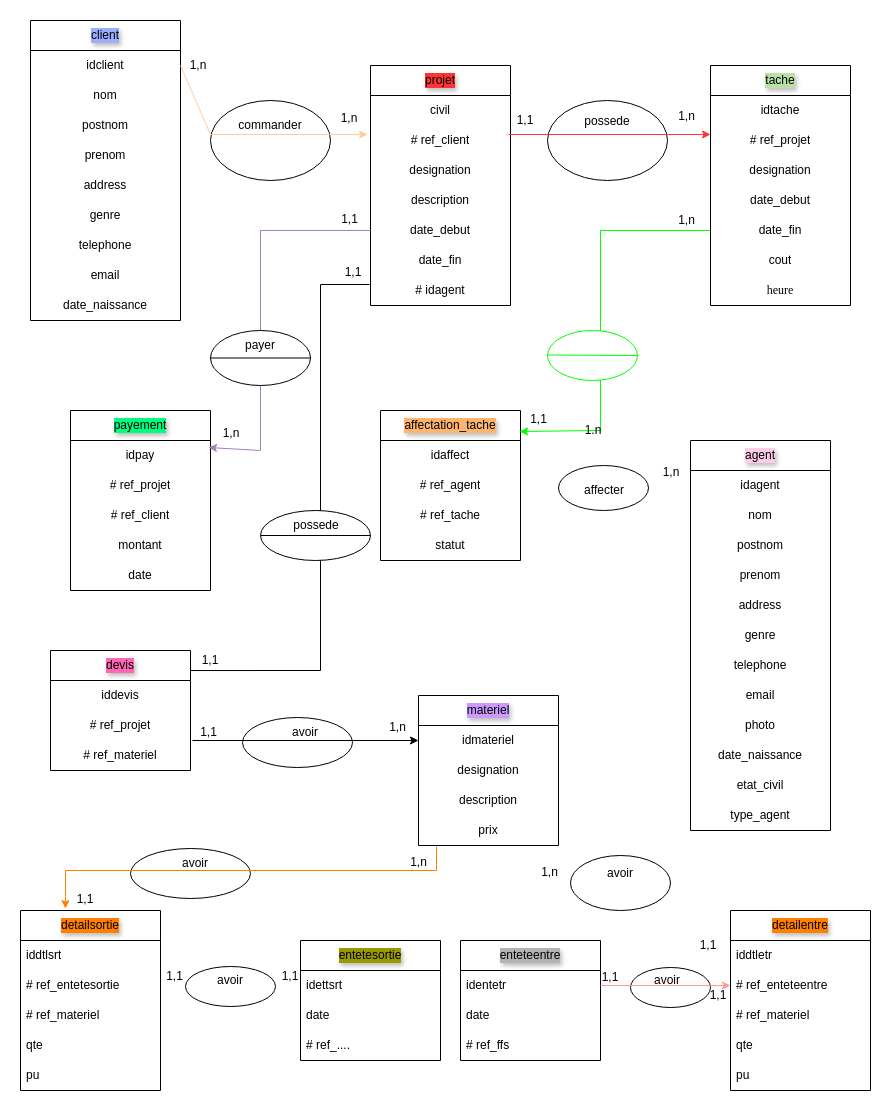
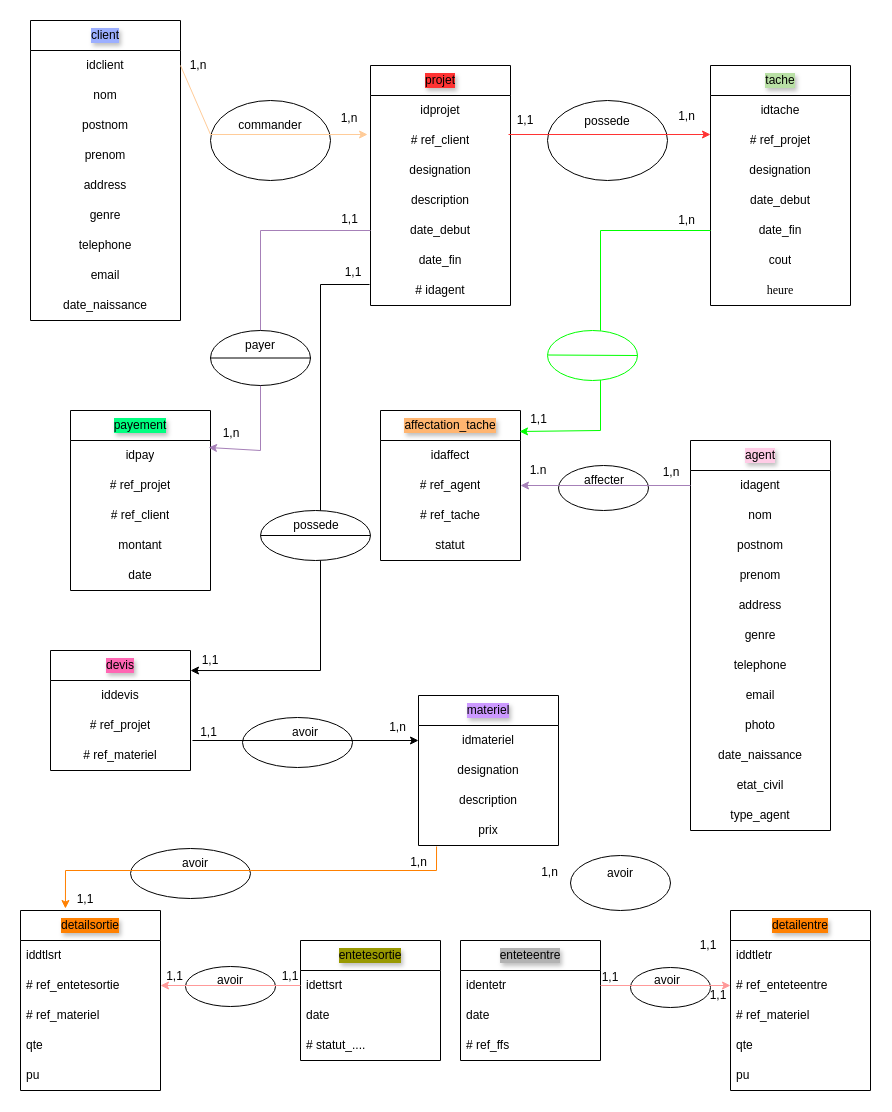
node "civil": label "civil" -> "idprojet"
node "1.n": moved (594, 431) -> (539, 471)
edge "idagent" -> "# ref_agent": added
node "affecter": moved (605, 491) -> (605, 481)
edge "# idagent" -- "devis": arrowhead none -> classic
edge "idettsrt" -> "# ref_entetesortie": added
node "# ref_....": label "# ref_...." -> "# statut_...."
